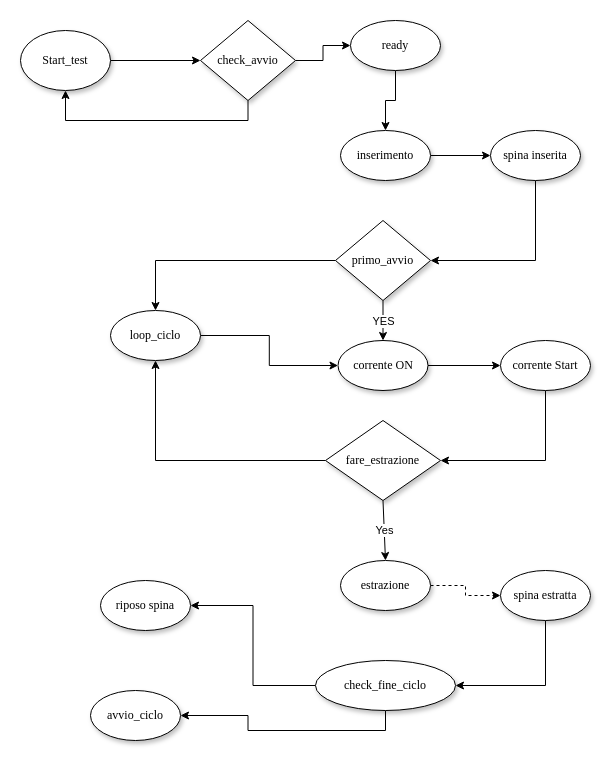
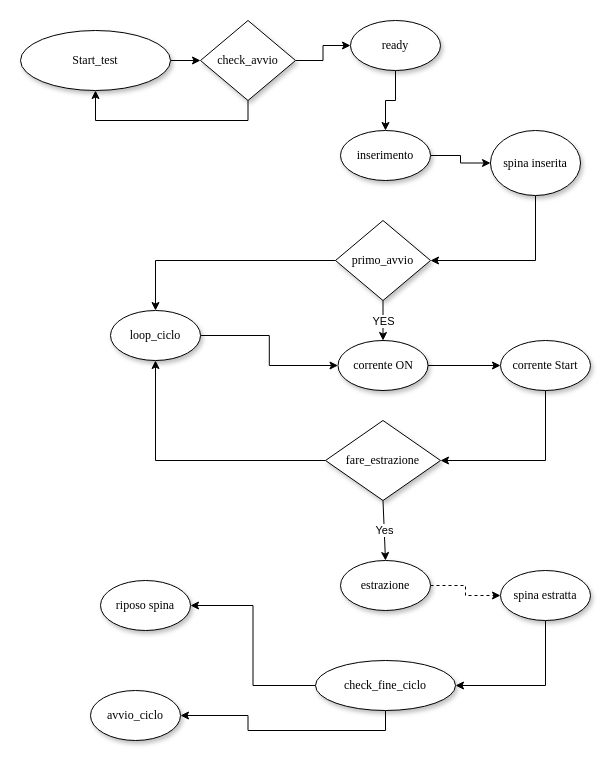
node "Start_test": size 90x60 -> 150x60
node "spina inserita": size 90x50 -> 90x65
